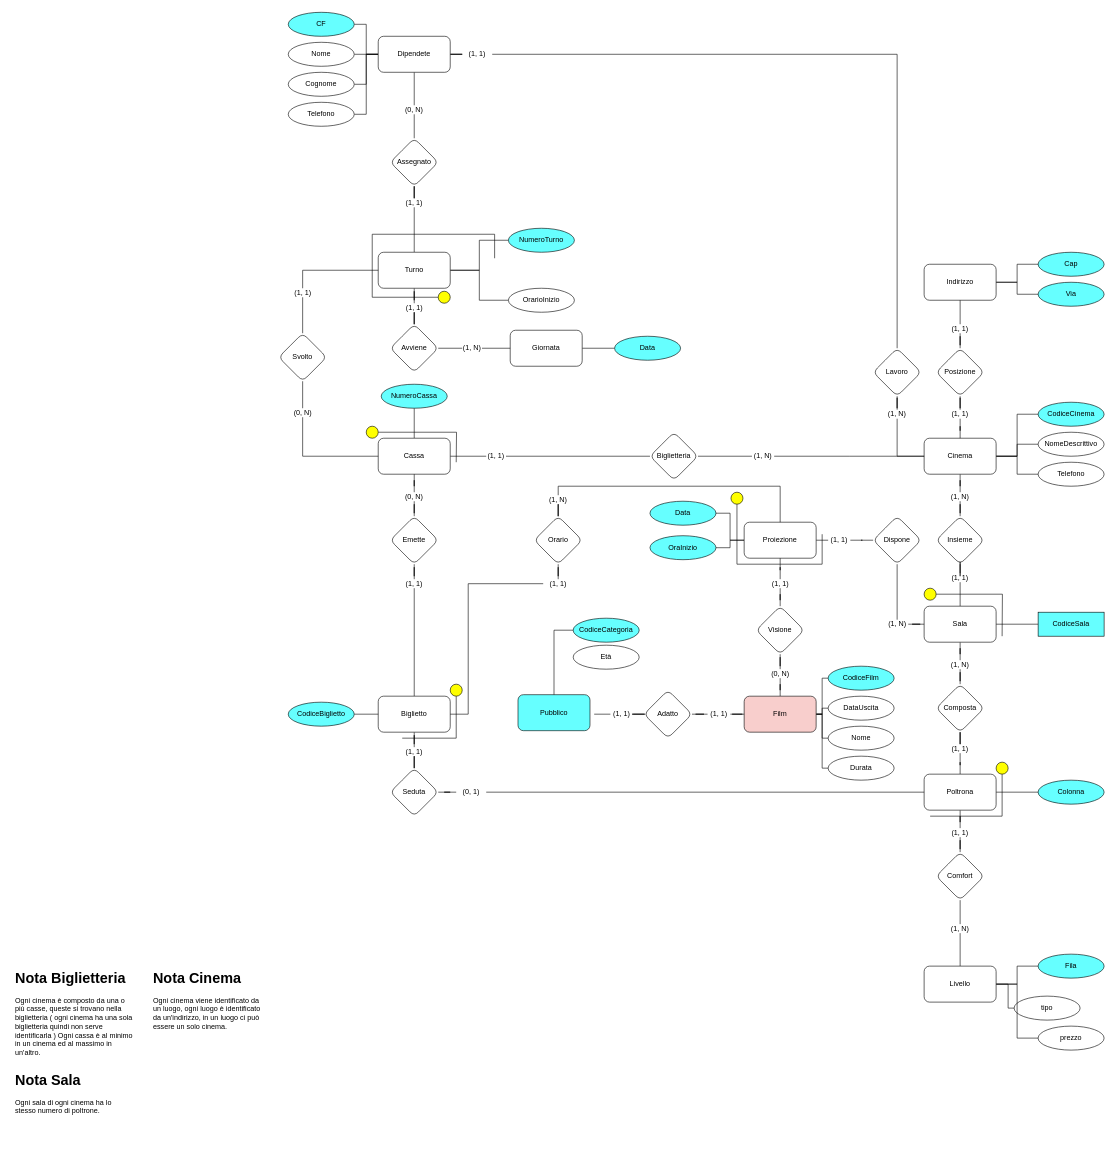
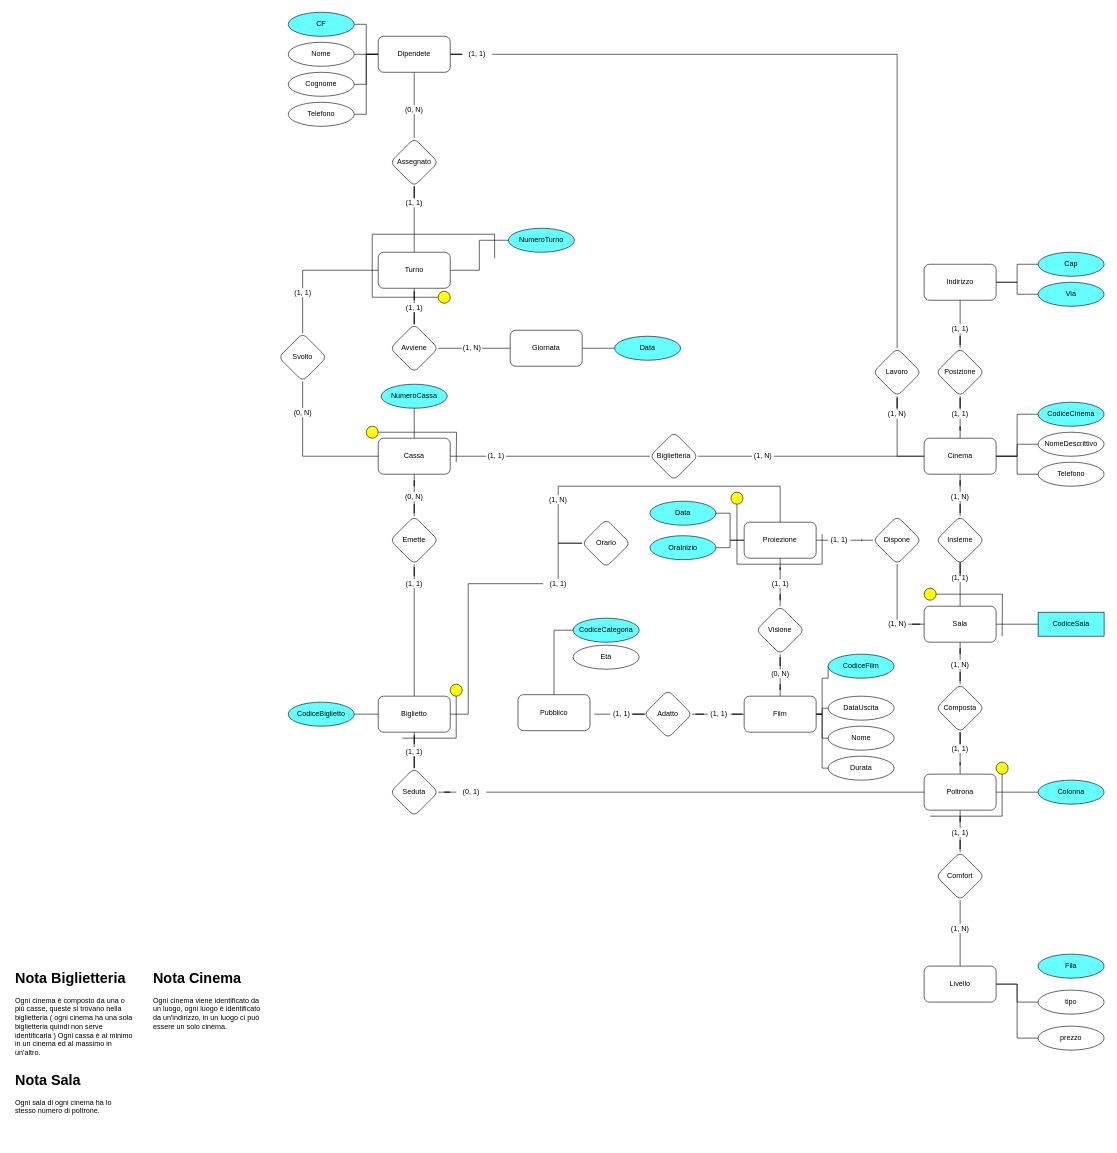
edge "Turno" -- "OrarioInizio": removed
node "OrarioInizio": removed
node "Orario": moved (558, 540) -> (606, 543)
node "CodiceFilm": moved (861, 678) -> (861, 666)
node "Pubblico": fillcolor #66ffff -> #ffffff
node "Film": fillcolor #f8cecc -> #ffffff
edge "Fila" -- "Livello": removed
node "tipo": moved (1047, 1008) -> (1071, 1002)
